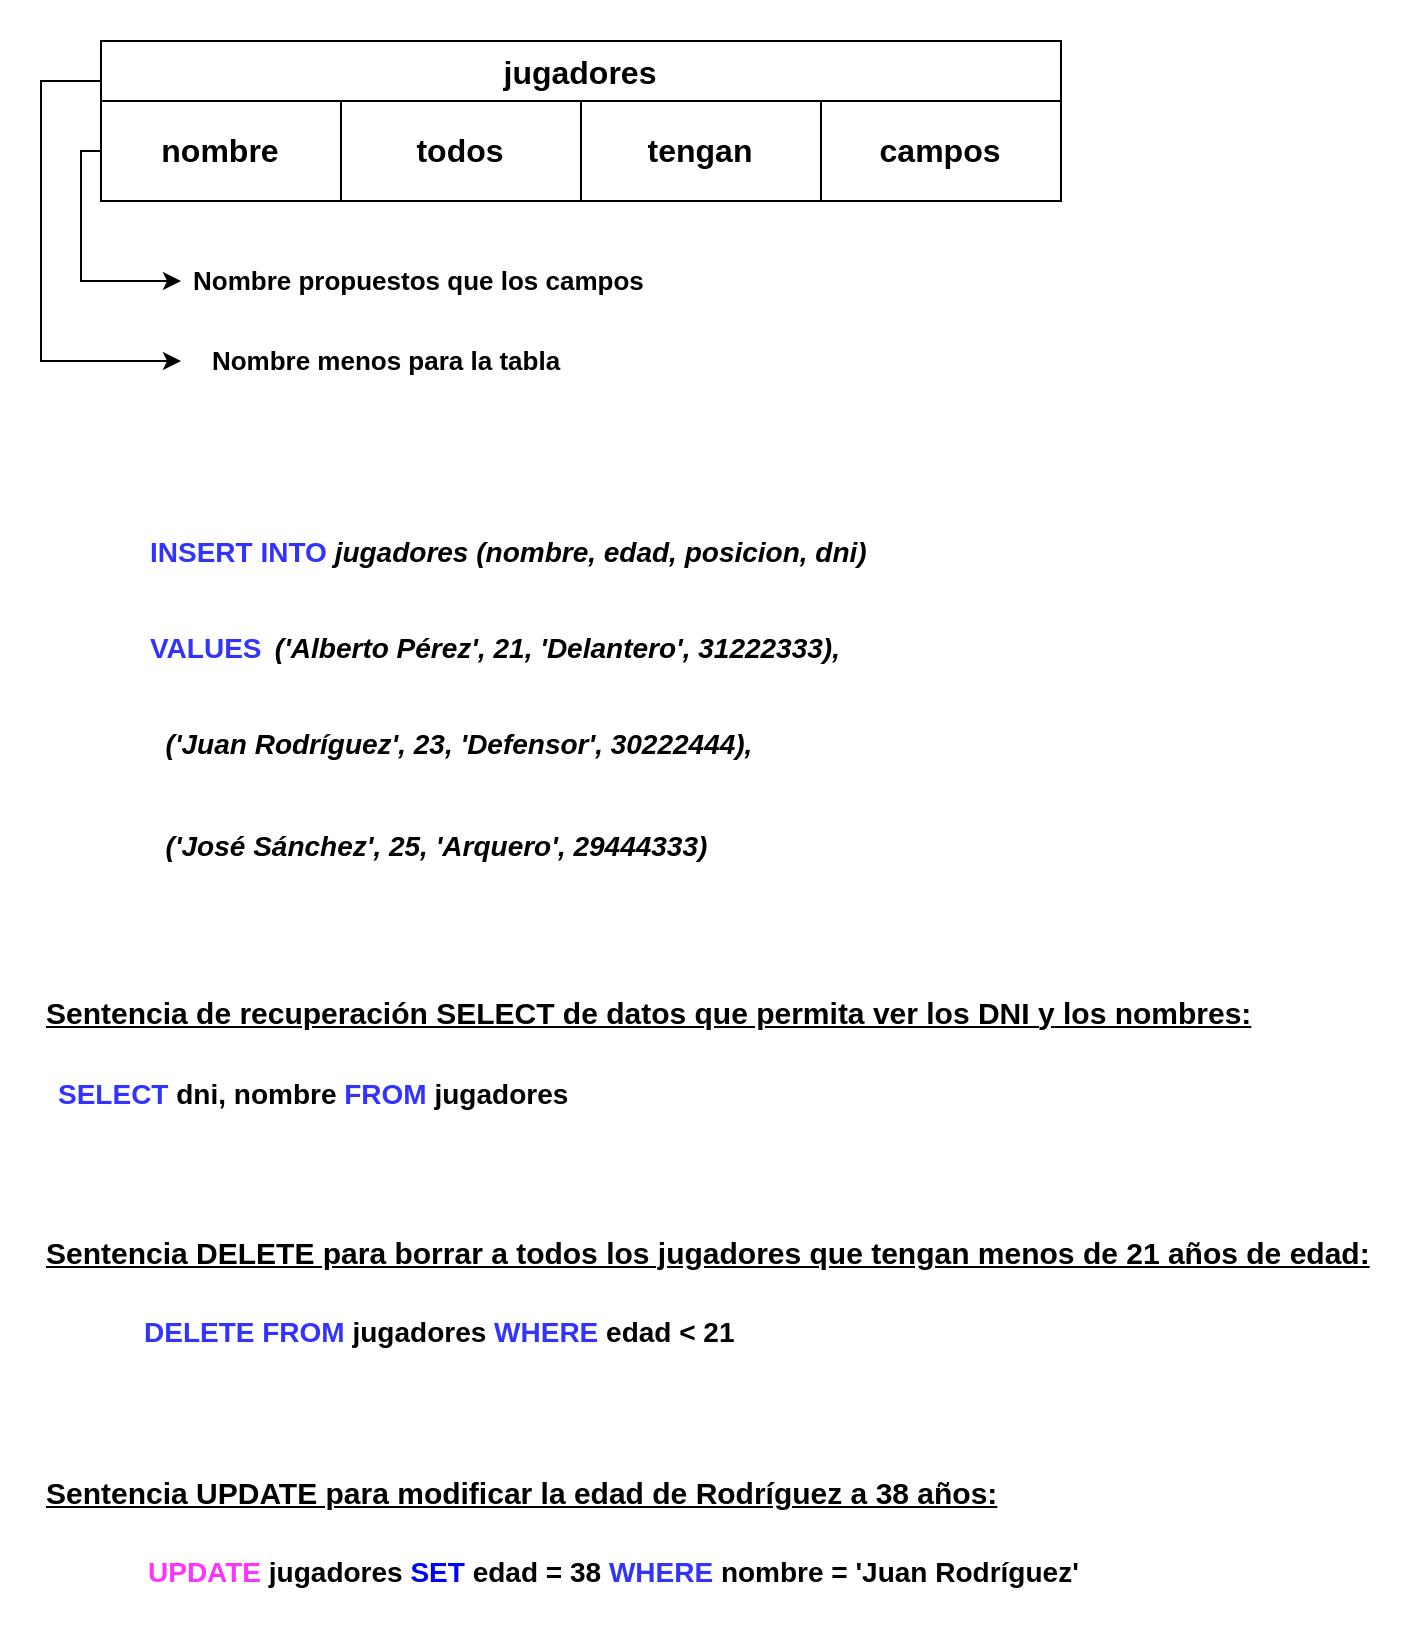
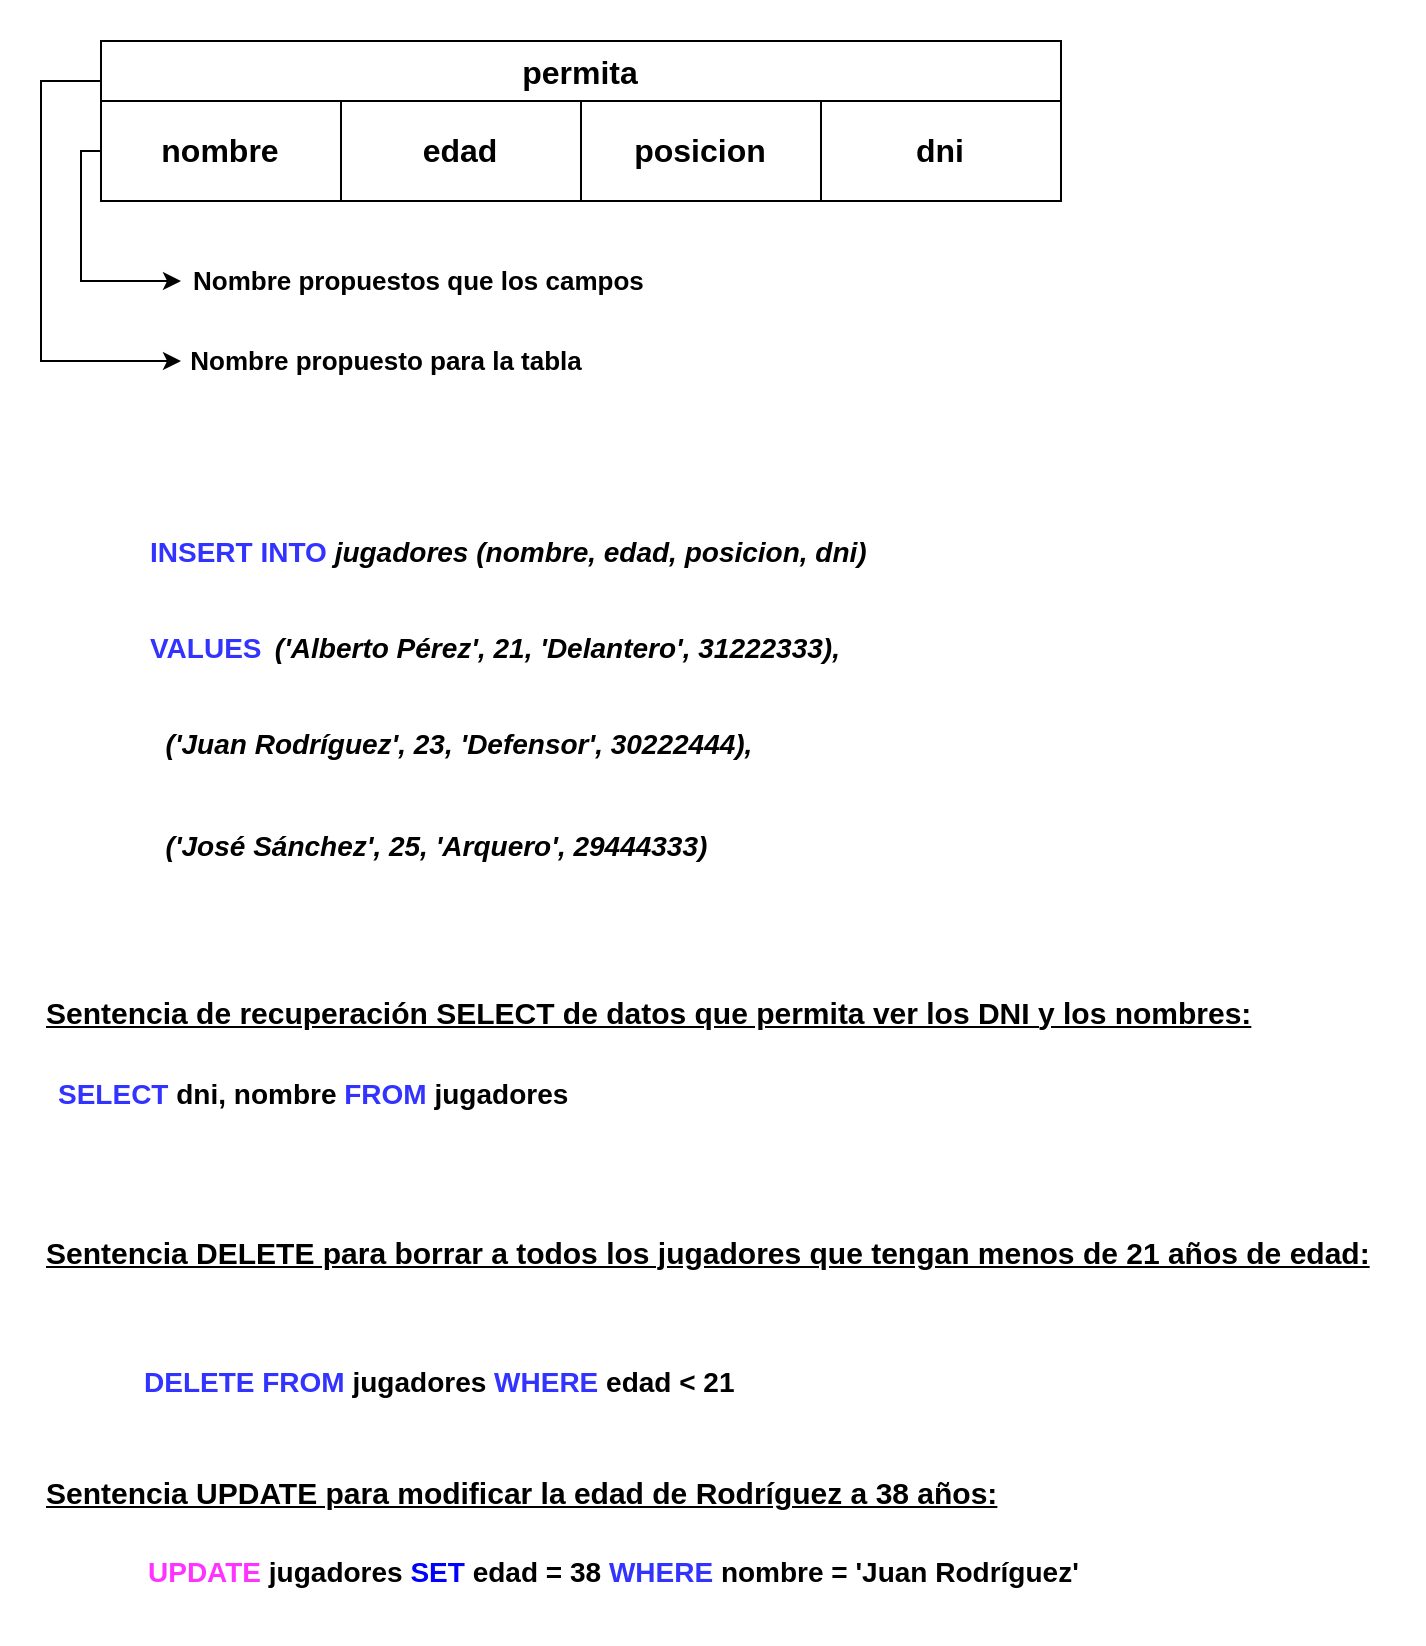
node "jugadores": label "jugadores" -> "permita"
node "todos": label "todos" -> "edad"
node "tengan": label "tengan" -> "posicion"
node "campos": label "campos" -> "dni"
node "Nombre menos para la tabla": label "Nombre menos para la tabla" -> "Nombre propuesto para la tabla"
node "DELETE FROM jugadores WHERE edad < 21": moved (462, 1333) -> (462, 1383)
